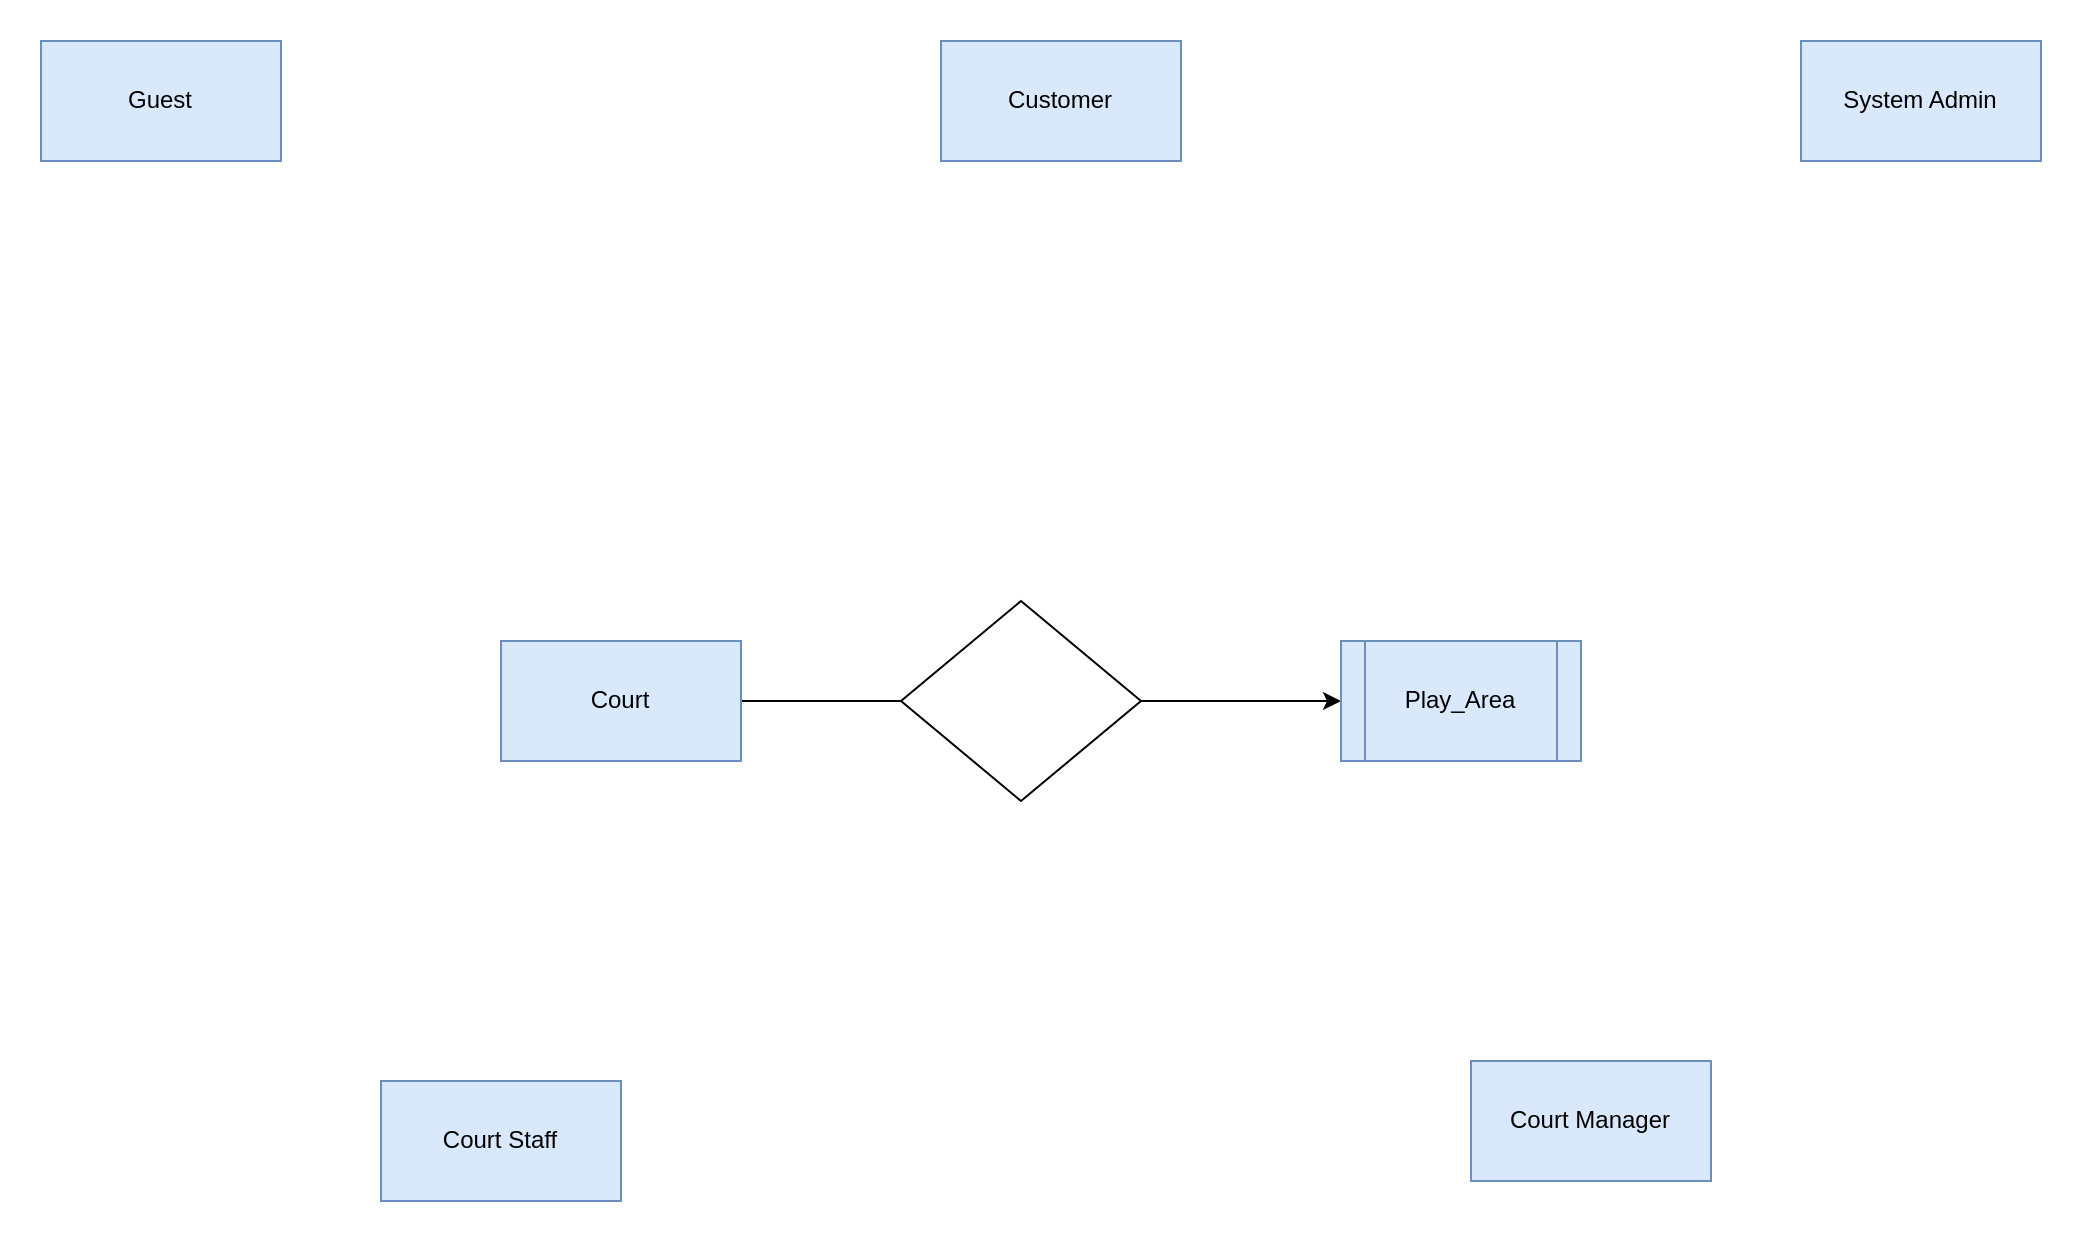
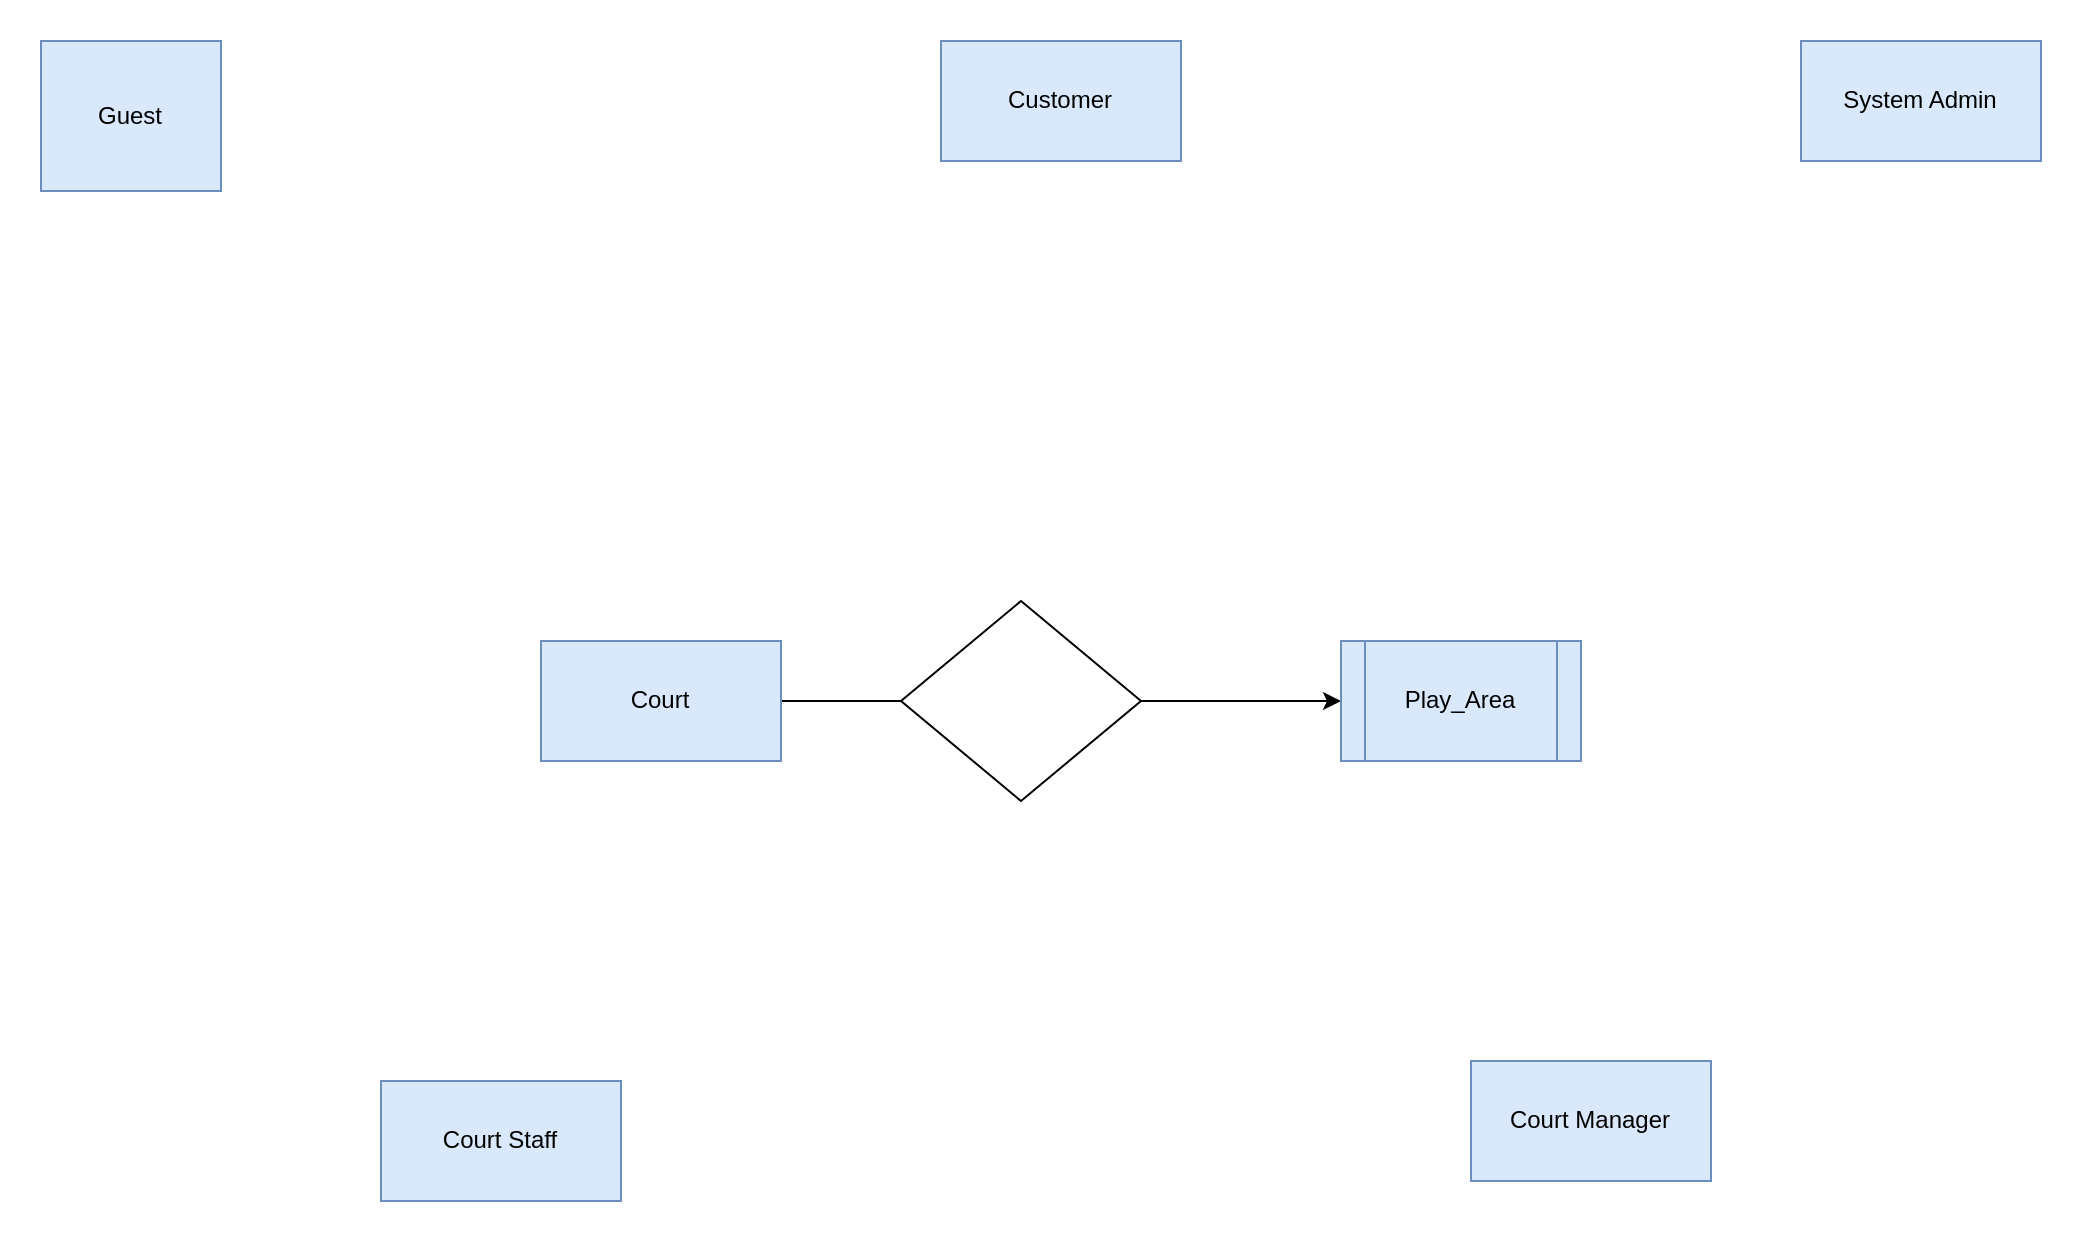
node "Guest": size 240x120 -> 180x150
node "Court": moved (621, 701) -> (661, 701)
